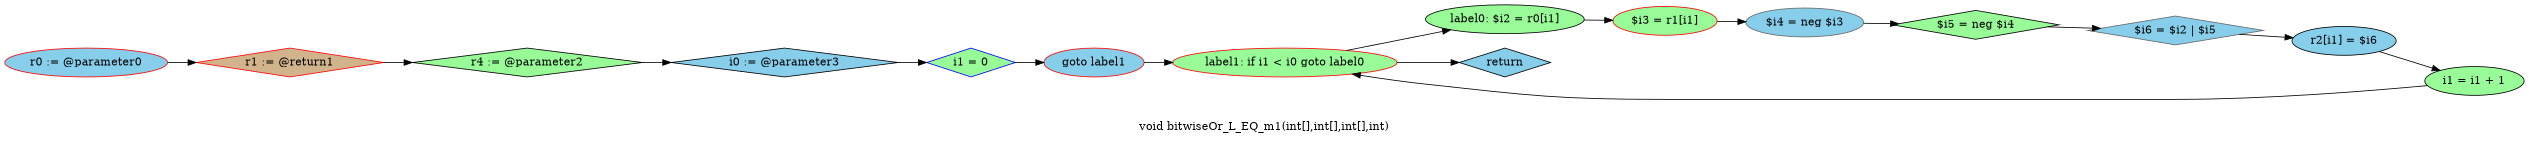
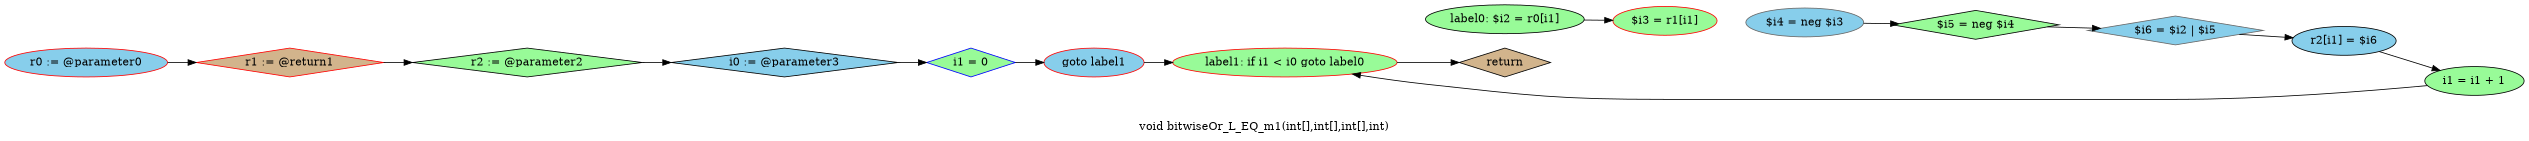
edge "$i3 = r1[i1]" -> "$i4 = neg $i3": removed
edge "label1: if i1 < i0 goto label0" -> "label0: $i2 = r0[i1]": removed
node "r4 := @parameter2": label "r4 := @parameter2" -> "r2 := @parameter2"
node "return": fillcolor skyblue -> tan
